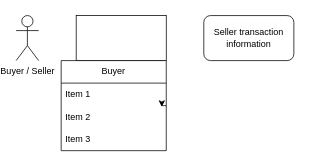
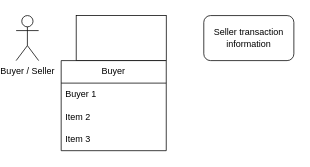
node "Item 1": label "Item 1" -> "Buyer 1"
edge "Buyer" -> "Item 2": removed
